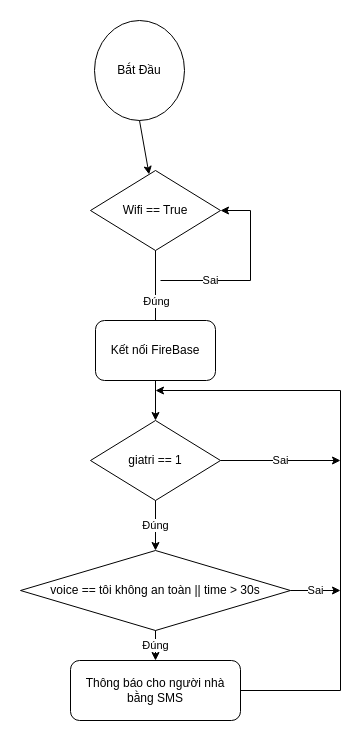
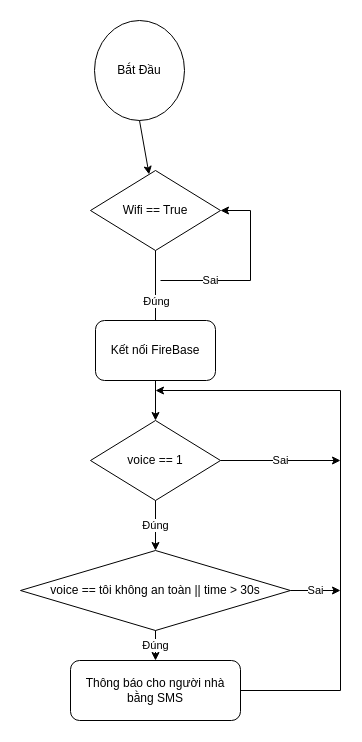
node "giatri == 1": label "giatri == 1" -> "voice == 1"
